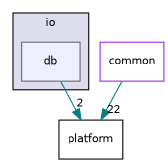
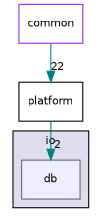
edge "db" -> "platform": reversed
